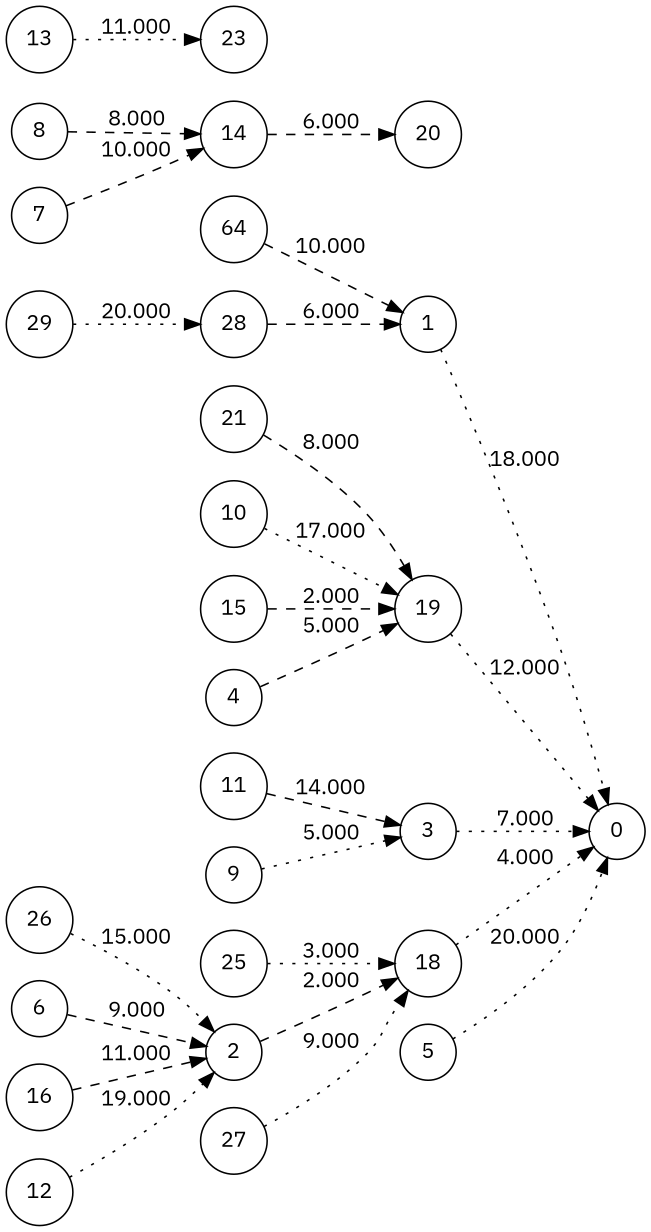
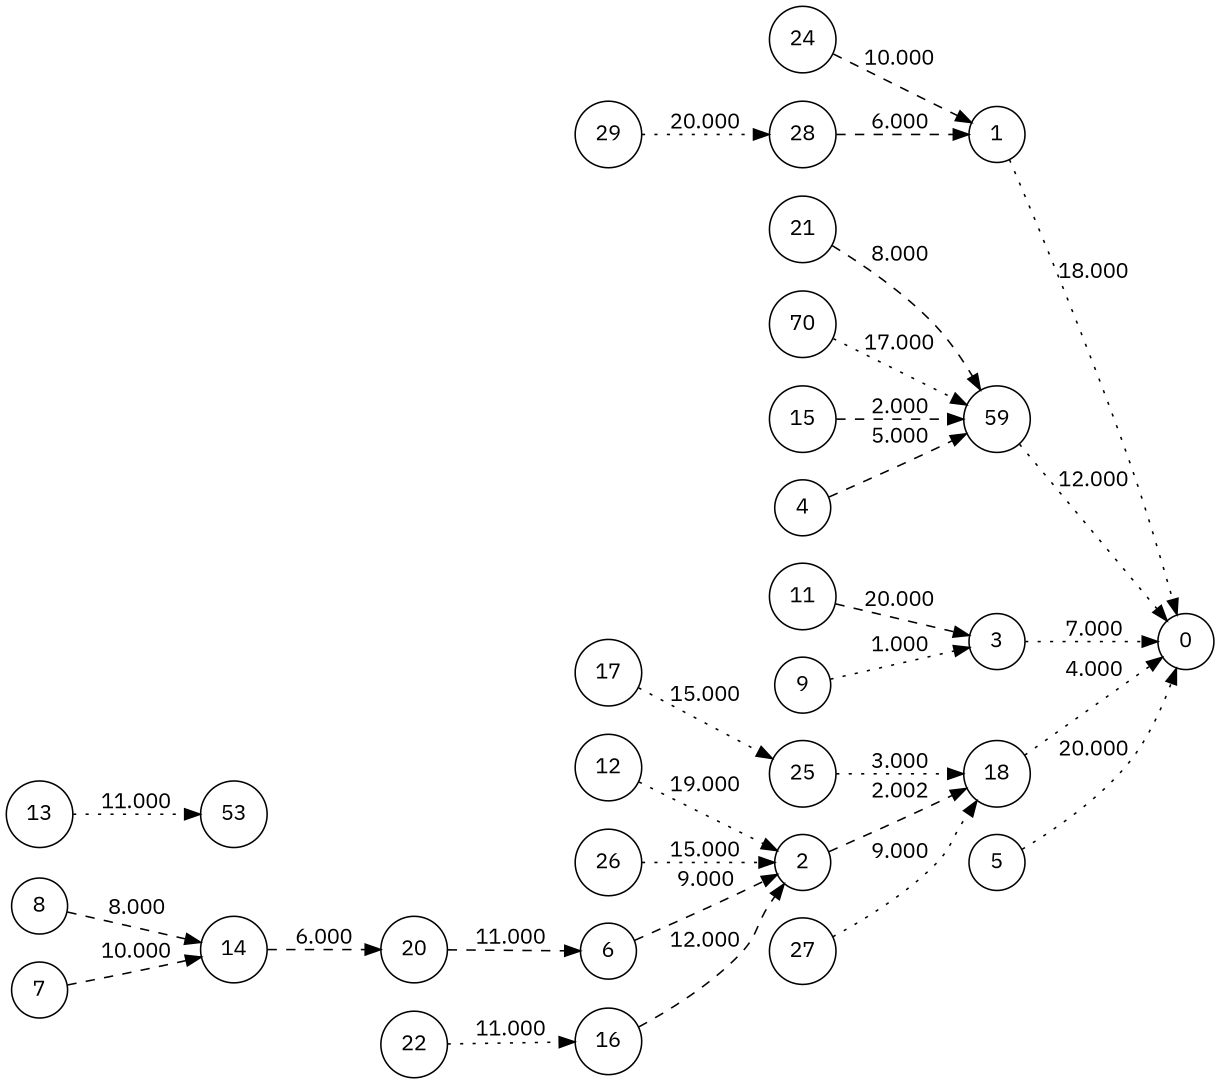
node "23": label "23" -> "53"
node "64": label "64" -> "24"
node "10": label "10" -> "70"
node "19": label "19" -> "59"
node "17": added
edge "11" -> "3": label "14.000" -> "20.000"
edge "9" -> "3": label "5.000" -> "1.000"
edge "20" -> "6": added, label "11.000"
edge "2" -> "18": label "2.000" -> "2.002"
node "22": added
edge "16" -> "2": label "11.000" -> "12.000"
